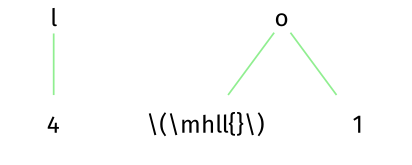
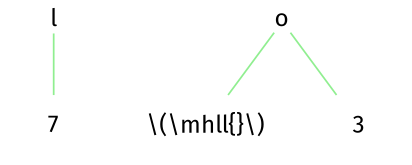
node "4": label "4" -> "7"
node "1": label "1" -> "3"
